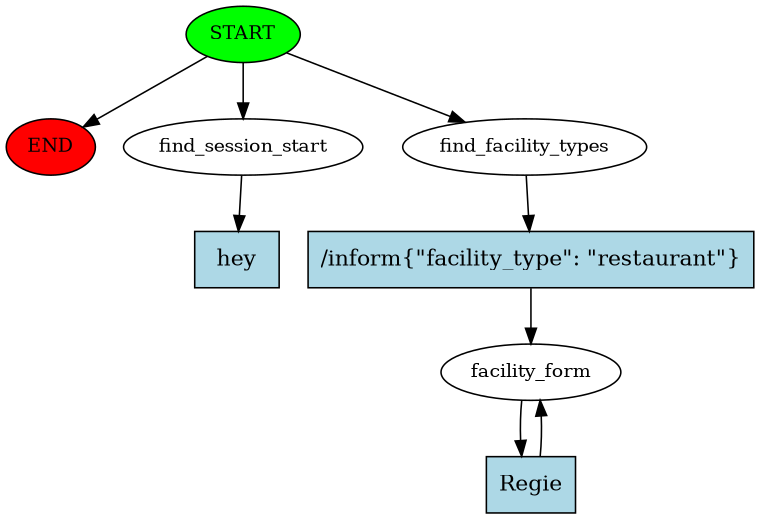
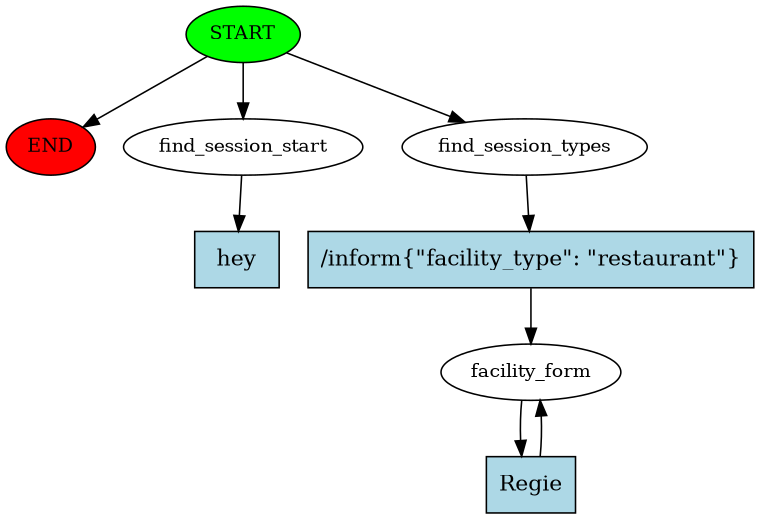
node "find_facility_types": label "find_facility_types" -> "find_session_types"
